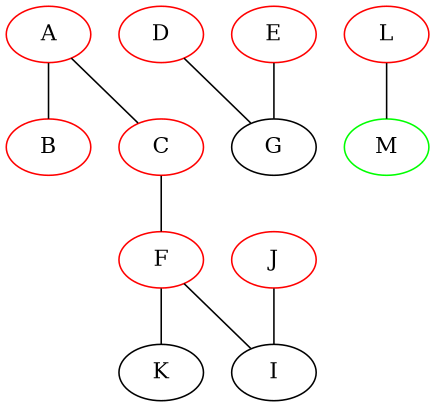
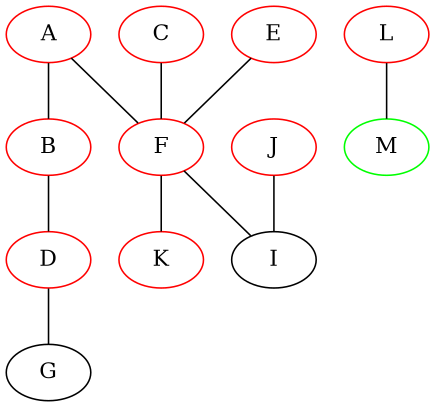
edge "A" -- "C": now "A" -- "F"
edge "E" -- "G": now "E" -- "F"
edge "B" -- "D": added
node "K": color black -> red
